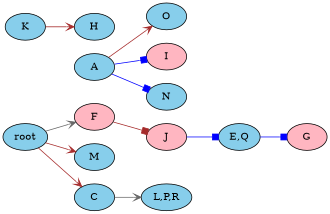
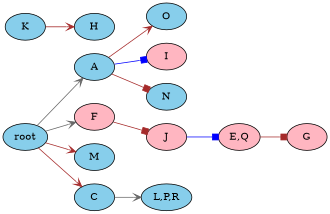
edge "A" -> "N": color blue -> brown
edge "root" -> "A": added
node "E,Q": fillcolor skyblue -> lightpink
edge "E,Q" -> "G": color blue -> brown
